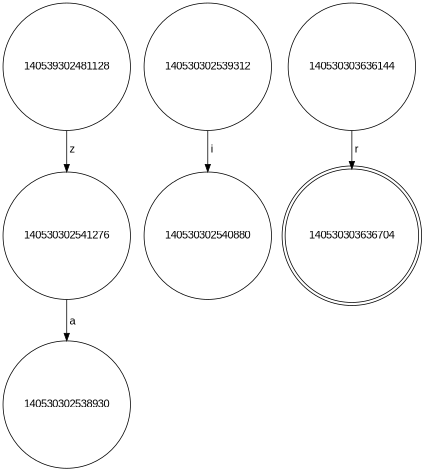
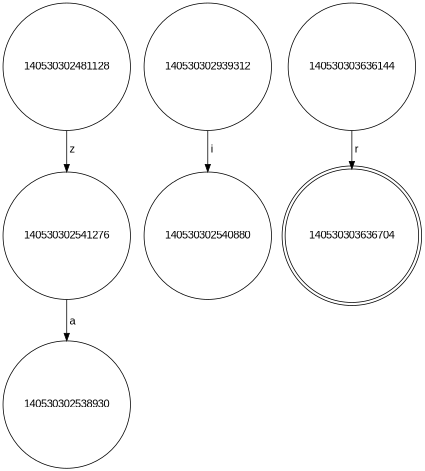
node "140539302481128": label "140539302481128" -> "140530302481128"
node "140530302539312": label "140530302539312" -> "140530302939312"
